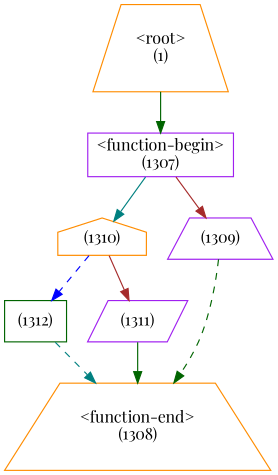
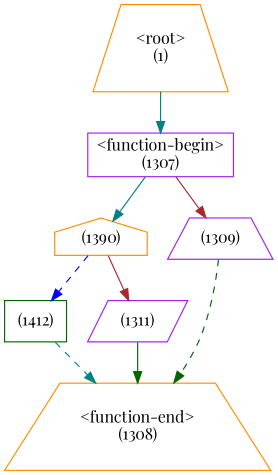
edge "<root> (1)" -> "<function-begin> (1307)": color darkgreen -> teal
node "(1310)": label "(1310)" -> "(1390)"
node "(1312)": label "(1312)" -> "(1412)"
